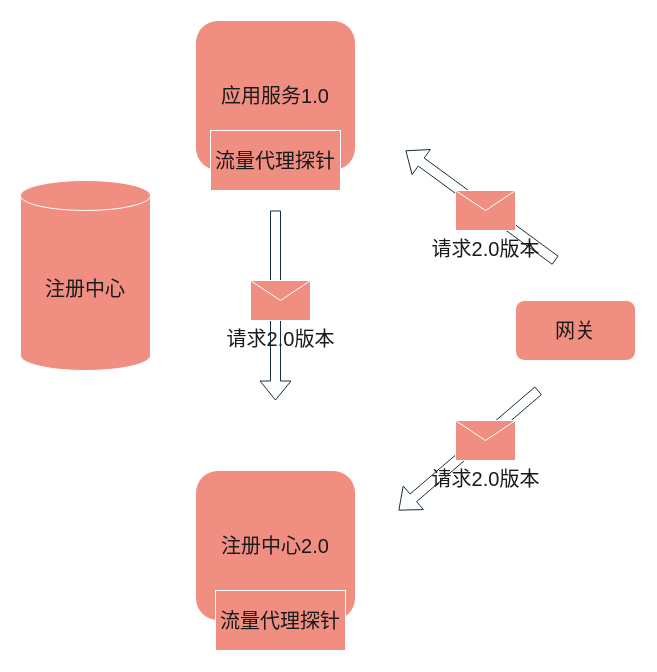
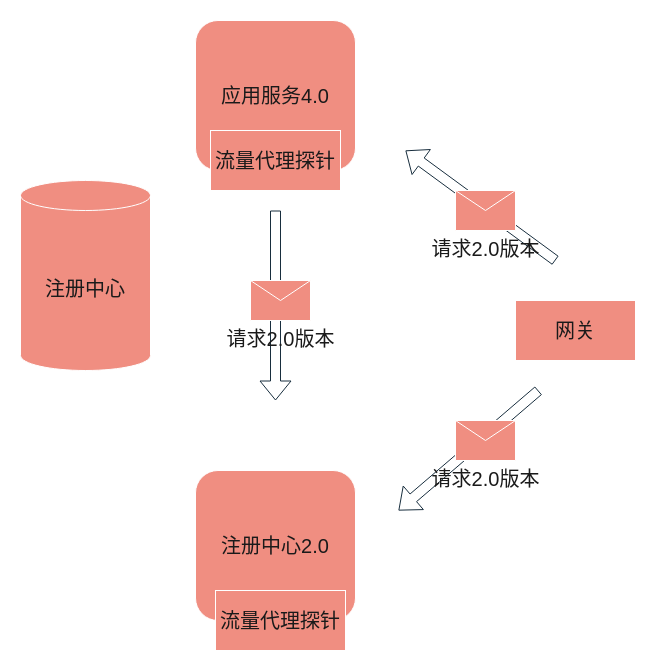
node "应用服务1.0": label "应用服务1.0" -> "应用服务4.0"
node "网关": shape rounded rectangle -> rectangle
